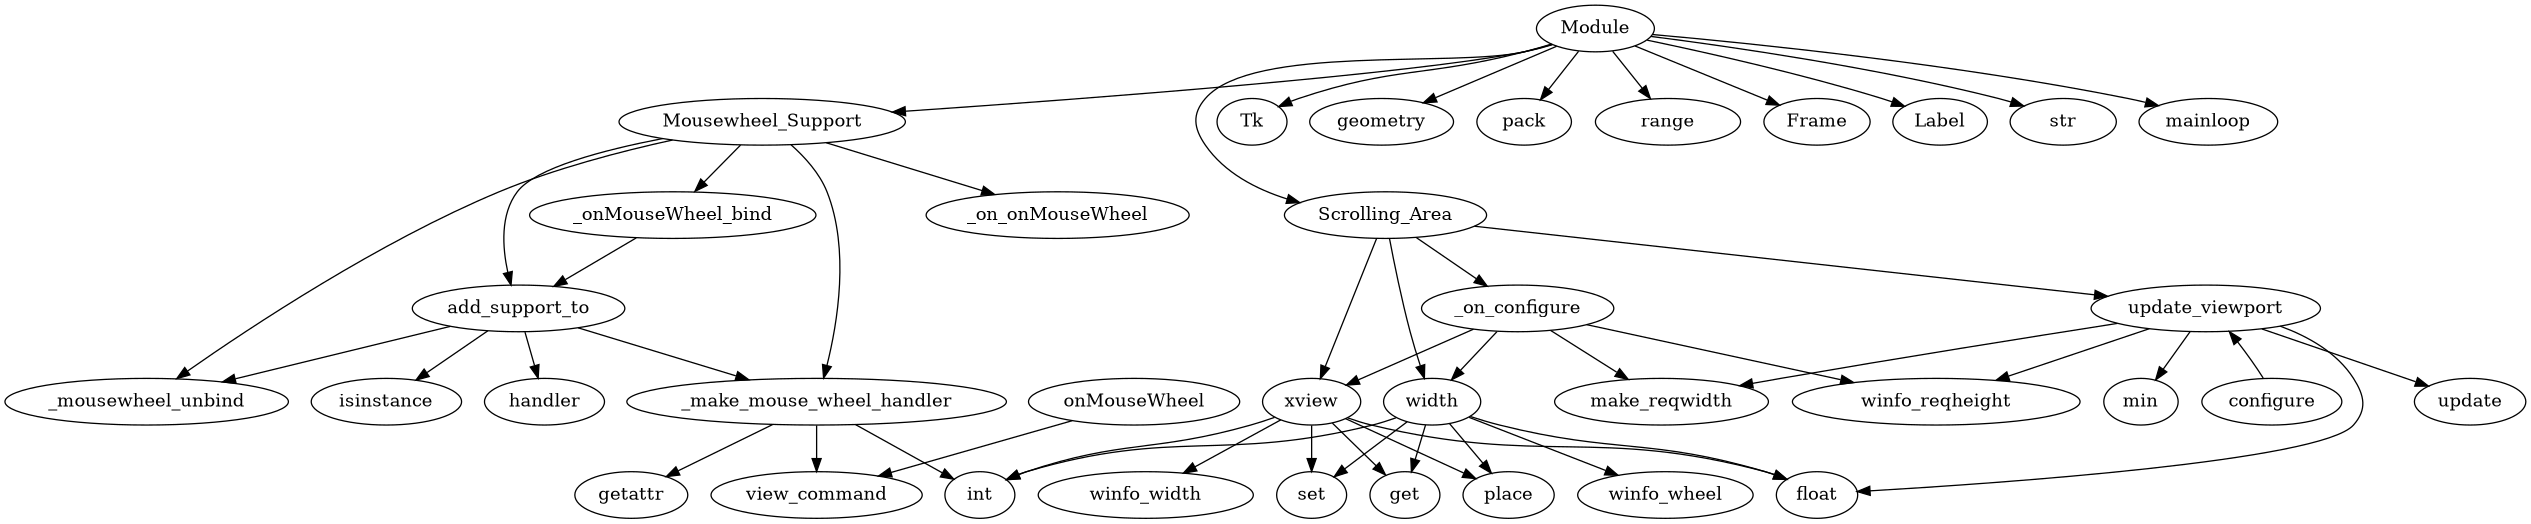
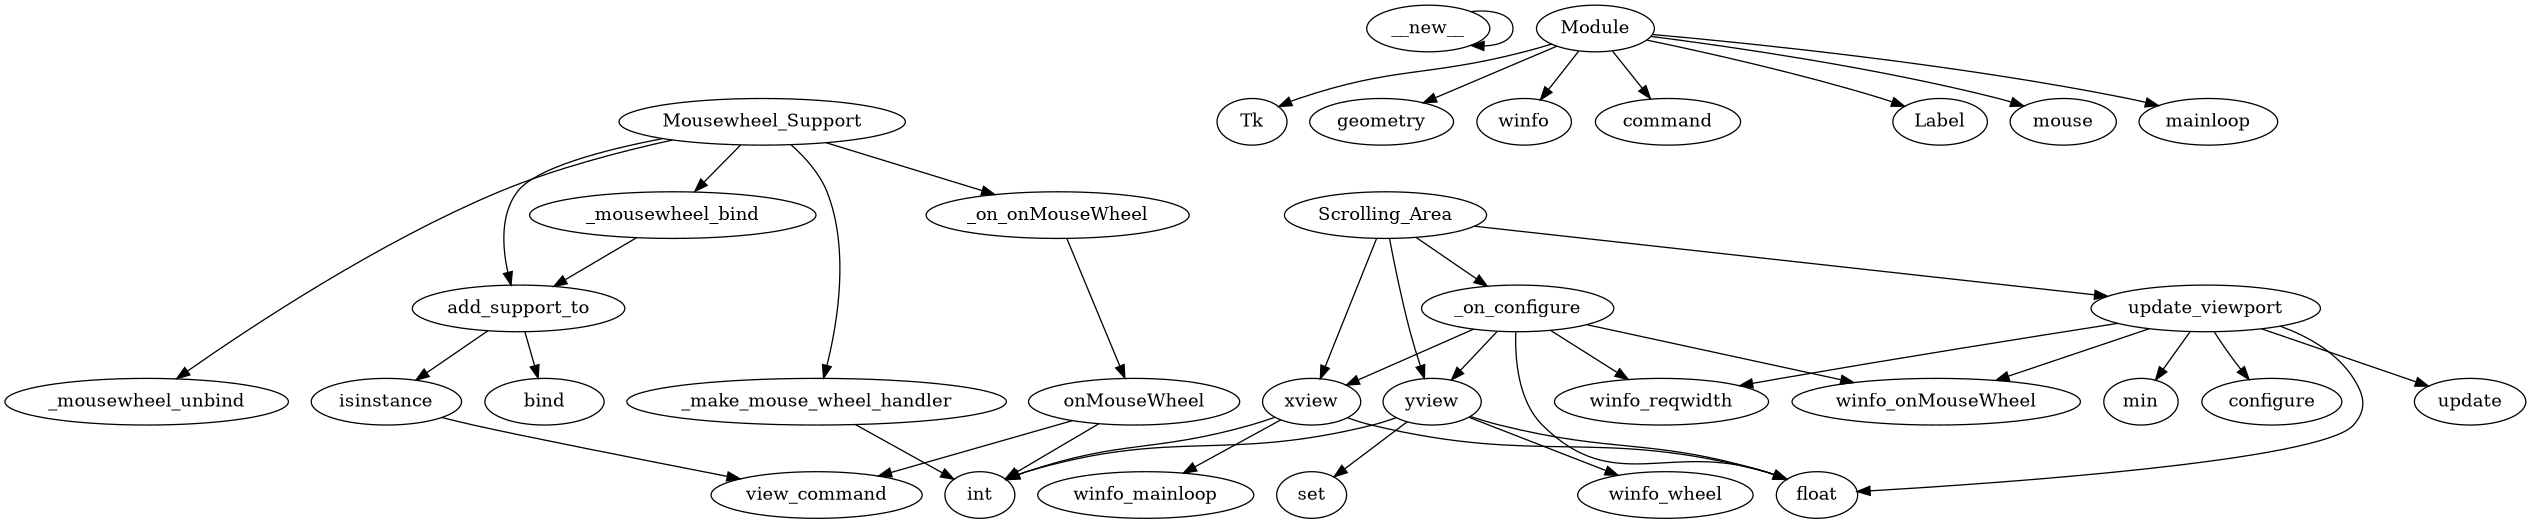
node "__new__": added
edge "Module" -> "Scrolling_Area": removed
edge "Module" -> "Mousewheel_Support": removed
node "pack": label "pack" -> "winfo"
node "range": label "range" -> "command"
node "Frame": removed
node "str": label "str" -> "mouse"
node "_onMouseWheel_bind": label "_onMouseWheel_bind" -> "_mousewheel_bind"
edge "_on_onMouseWheel" -> "onMouseWheel": added
edge "add_support_to" -> "_make_mouse_wheel_handler": removed
edge "add_support_to" -> "_mousewheel_unbind": removed
edge "configure" -> "update_viewport": reversed
node "handler": label "handler" -> "bind"
node "width": label "width" -> "yview"
node "make_reqwidth": label "make_reqwidth" -> "winfo_reqwidth"
node "winfo_reqheight": label "winfo_reqheight" -> "winfo_onMouseWheel"
edge "_make_mouse_wheel_handler" -> "view_command": now "isinstance" -> "view_command"
edge "xview" -> "set": removed
edge "onMouseWheel" -> "int": added
edge "_on_configure" -> "float": added
node "getattr": removed
node "winfo_width": label "winfo_width" -> "winfo_mainloop"
node "get": removed
node "place": removed
